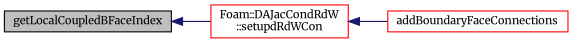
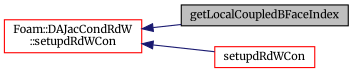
edge "Foam::DAJacCondRdW ::setupdRdWCon" -> "getLocalCoupledBFaceIndex": reversed
node "addBoundaryFaceConnections": label "addBoundaryFaceConnections" -> "setupdRdWCon"
